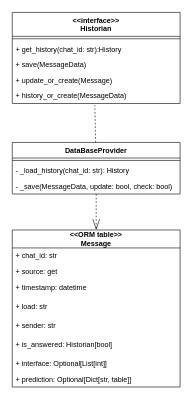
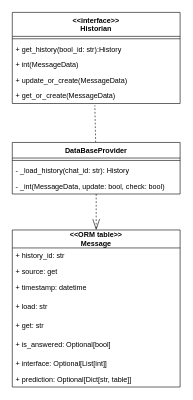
node "+ get_history(chat_id: str):History": label "+ get_history(chat_id: str):History" -> "+ get_history(bool_id: str):History"
node "+ save(MessageData)": label "+ save(MessageData)" -> "+ int(MessageData)"
node "+ update_or_create(Message)": label "+ update_or_create(Message)" -> "+ update_or_create(MessageData)"
node "+ history_or_create(MessageData)": label "+ history_or_create(MessageData)" -> "+ get_or_create(MessageData)"
node "- _save(MessageData, update: bool, check: bool)": label "- _save(MessageData, update: bool, check: bool)" -> "- _int(MessageData, update: bool, check: bool)"
node "+ chat_id: str": label "+ chat_id: str" -> "+ history_id: str"
node "+ sender: str": label "+ sender: str" -> "+ get: str"
node "+ is_answered: Historian[bool]": label "+ is_answered: Historian[bool]" -> "+ is_answered: Optional[bool]"
